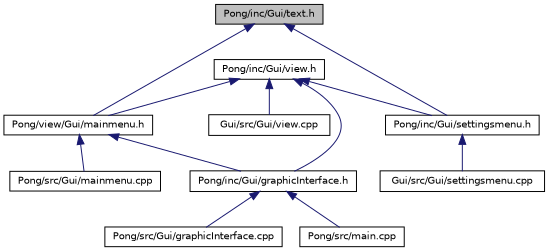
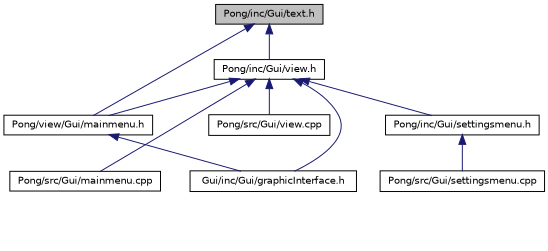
edge "Pong/inc/Gui/settingsmenu.h" -> "Pong/inc/Gui/text.h": now "Pong/inc/Gui/view.h" -> "Pong/inc/Gui/text.h"
node "Gui/src/Gui/view.cpp": label "Gui/src/Gui/view.cpp" -> "Pong/src/Gui/view.cpp"
edge "Pong/src/Gui/mainmenu.cpp" -> "Pong/view/Gui/mainmenu.h": now "Pong/src/Gui/mainmenu.cpp" -> "Pong/inc/Gui/view.h"
node "Pong/inc/Gui/graphicInterface.h": label "Pong/inc/Gui/graphicInterface.h" -> "Gui/inc/Gui/graphicInterface.h"
node "Gui/src/Gui/settingsmenu.cpp": label "Gui/src/Gui/settingsmenu.cpp" -> "Pong/src/Gui/settingsmenu.cpp"
node "Pong/src/Gui/graphicInterface.cpp": removed
node "Pong/src/main.cpp": removed
